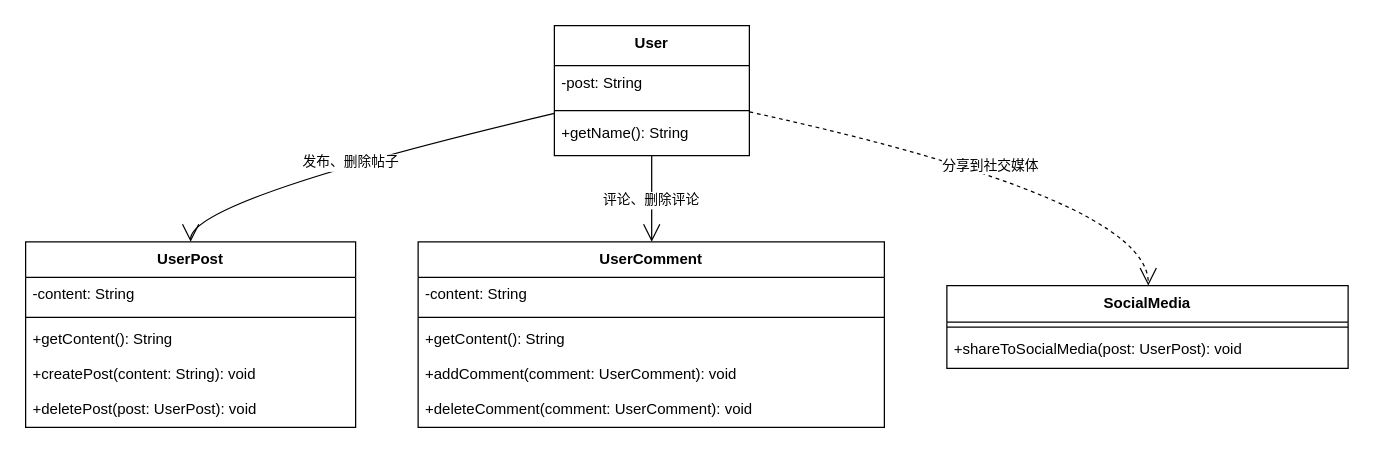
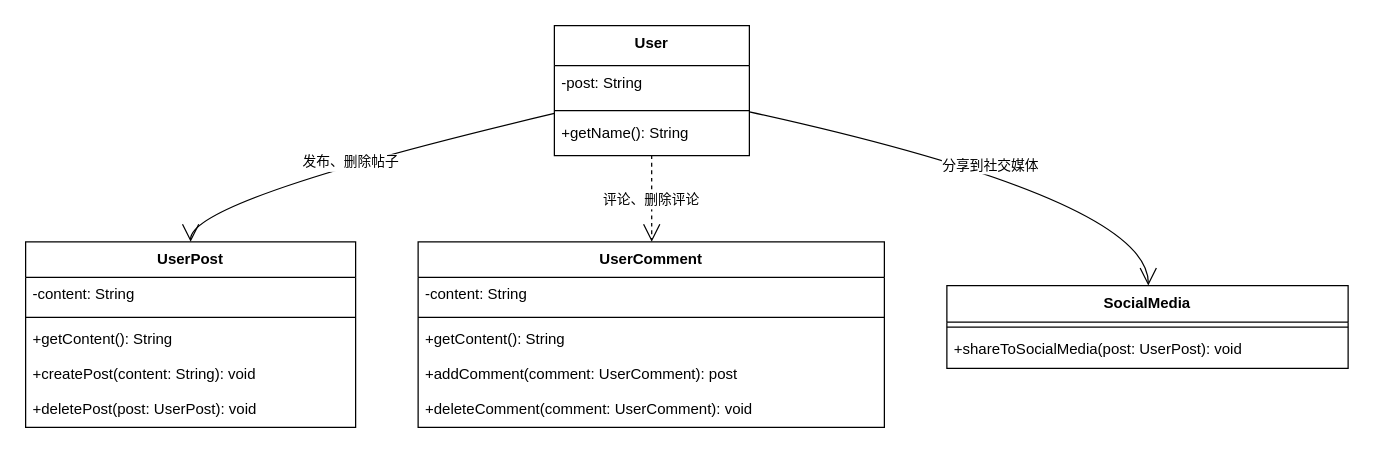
edge "User" -> "UserComment": style solid -> dashed
edge "User" -> "SocialMedia": style dashed -> solid
node "+addComment(comment: UserComment): void": label "+addComment(comment: UserComment): void" -> "+addComment(comment: UserComment): post"
